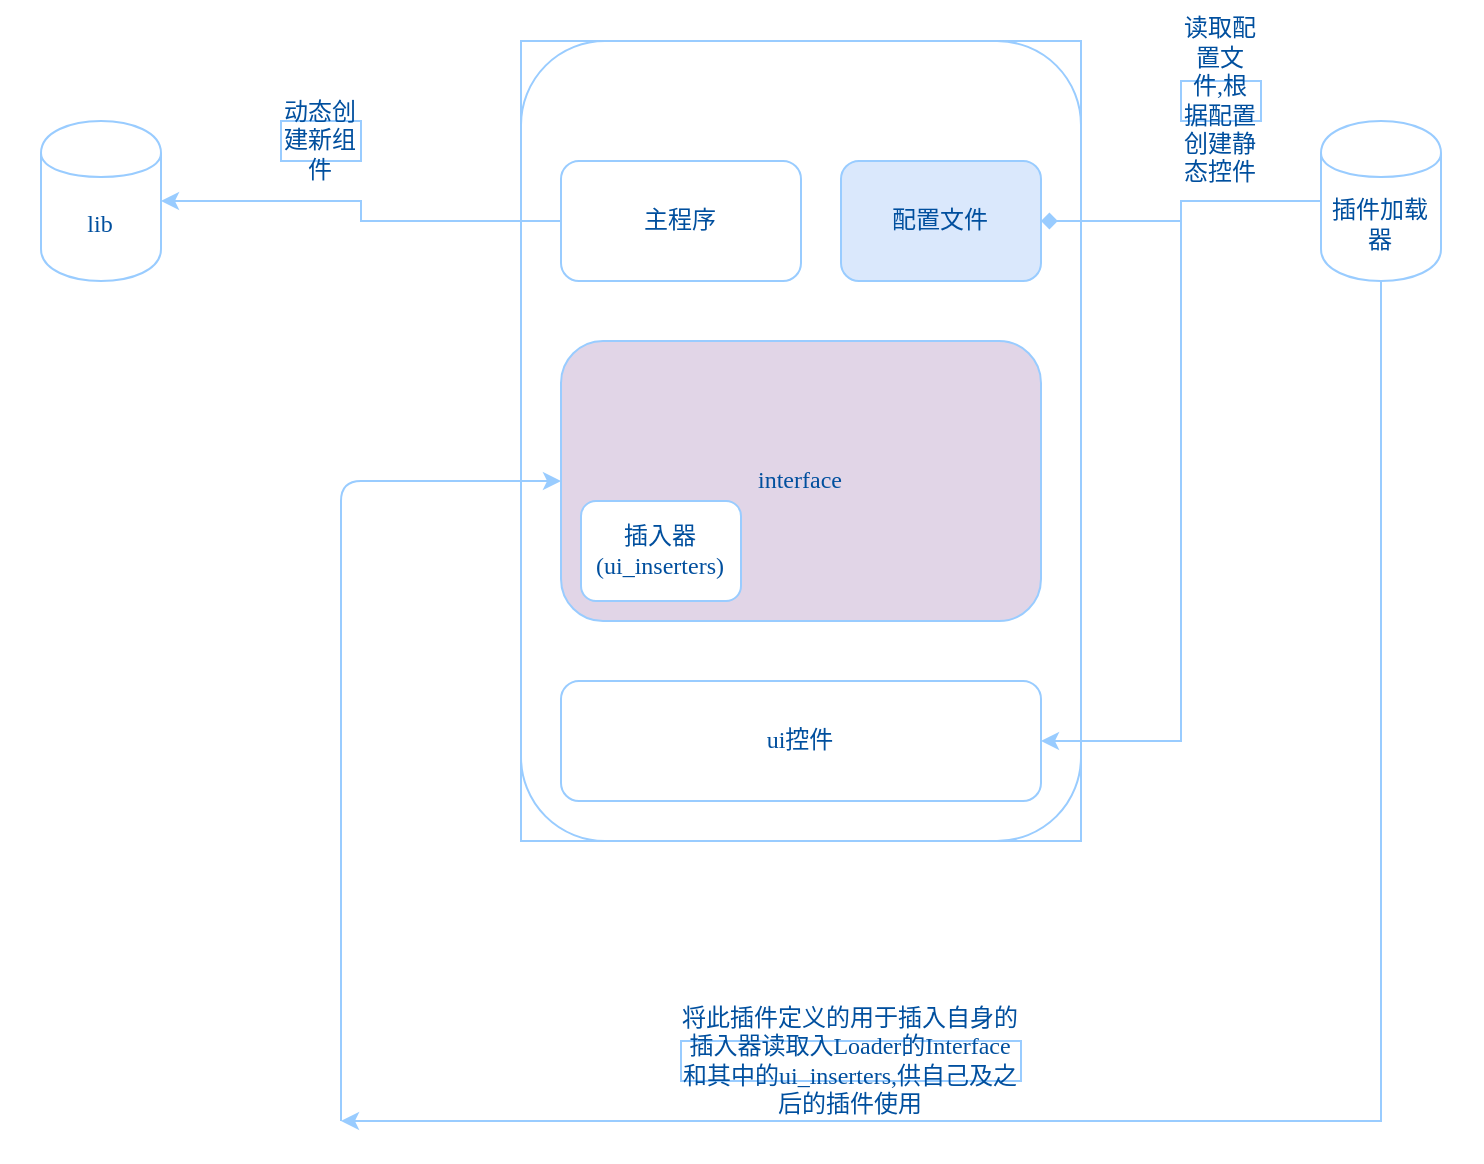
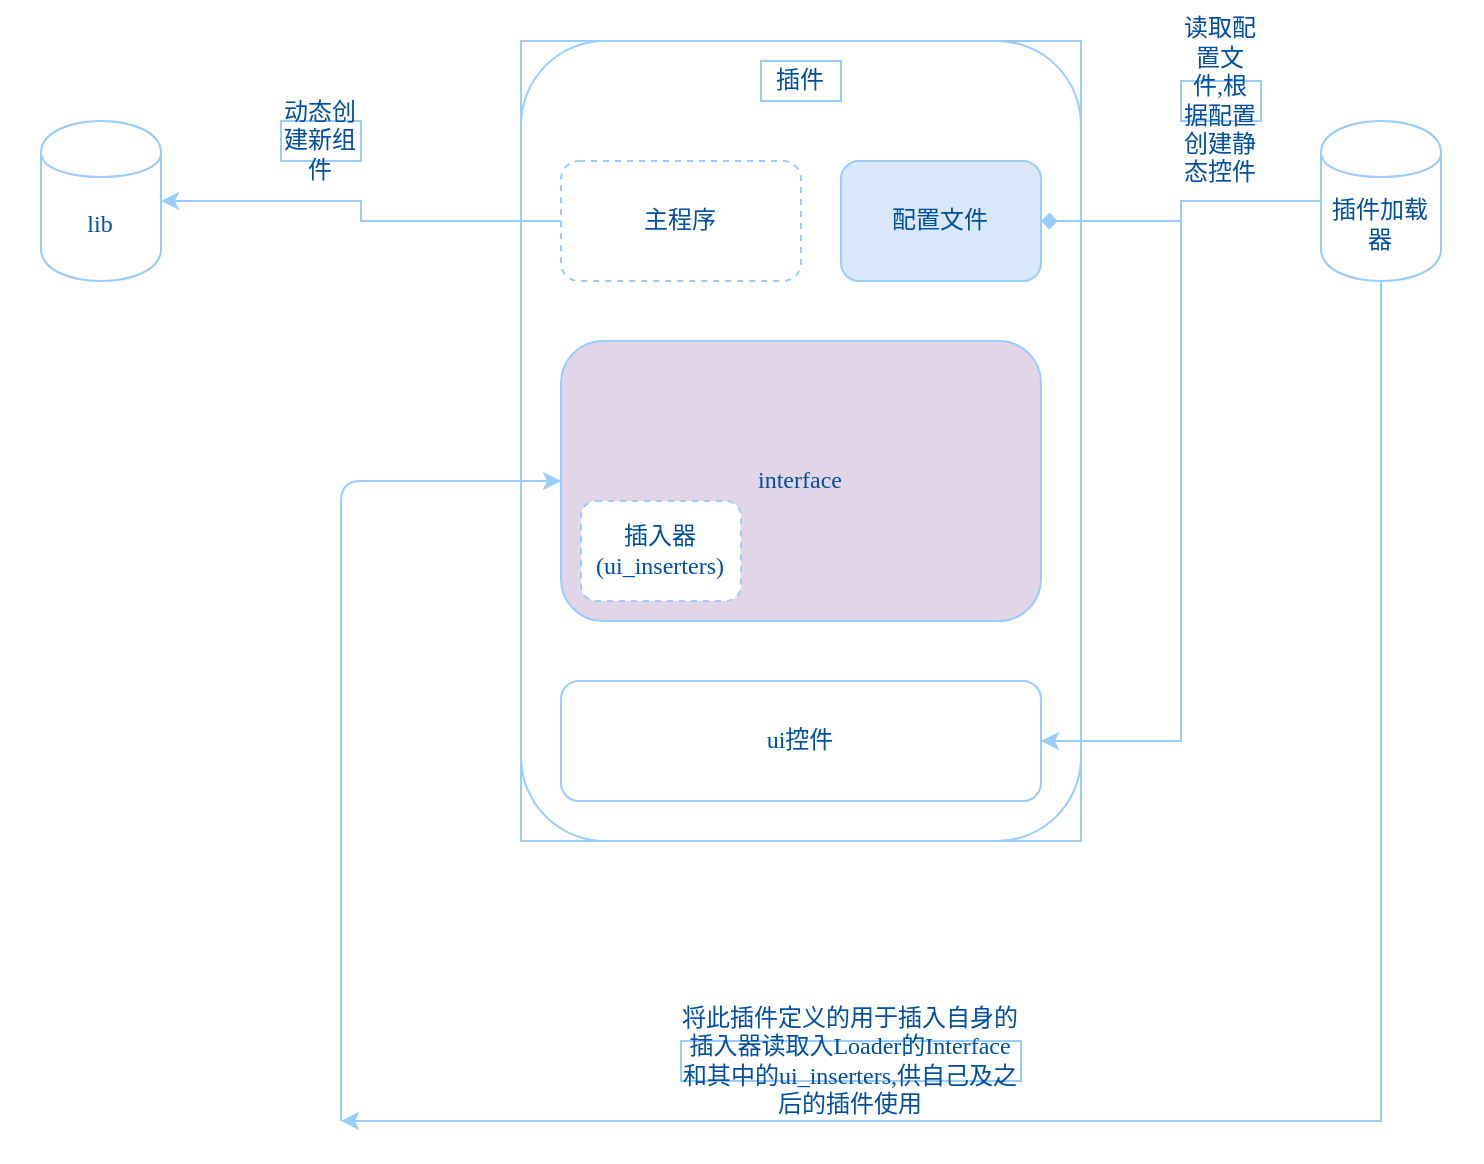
node "插件": added
node "主程序": style solid -> dashed
node "插入器(ui_inserters)": style solid -> dashed
